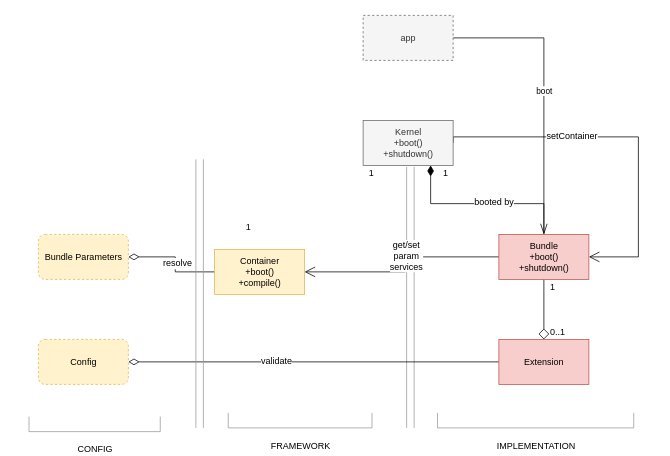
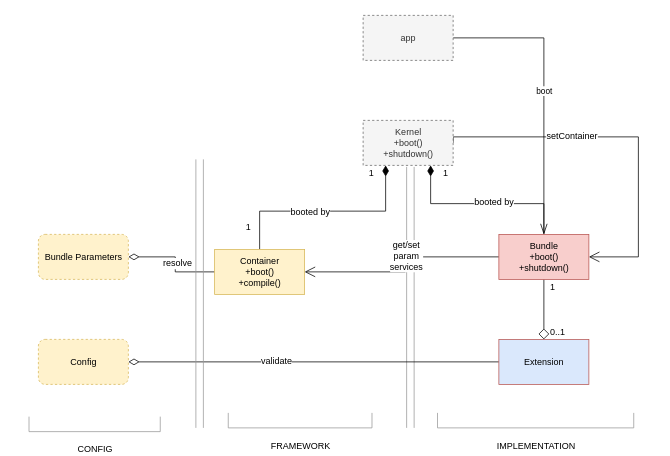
node "Kernel +boot() +shutdown()": style solid -> dashed
edge "Container +boot() +compile()" -> "Kernel +boot() +shutdown()": added, label "booted by"
node "Extension": fillcolor #f8cecc -> #dae8fc
